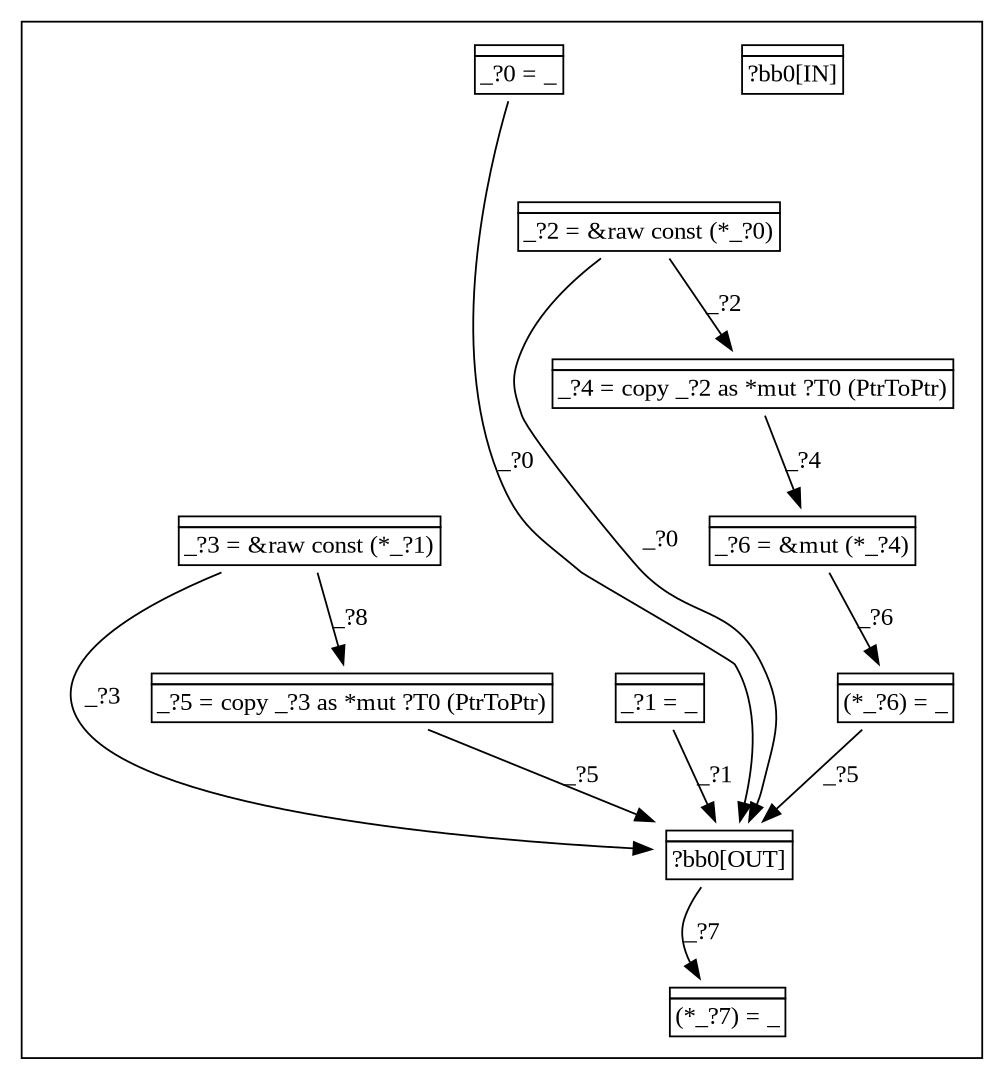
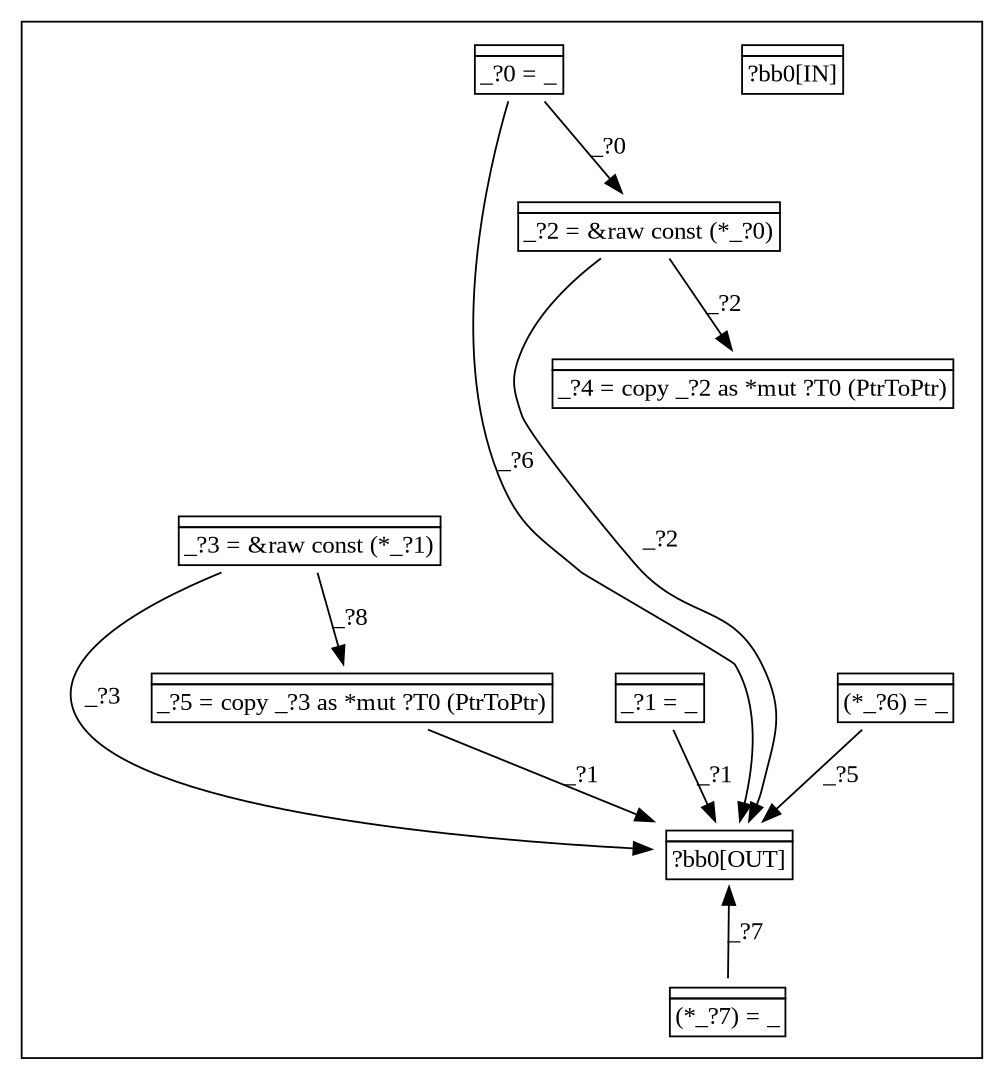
edge "_?0 = _" -> "_?2 = &raw const (*_?0)": added, label "_?0"
edge "_?0 = _" -> "?bb0[OUT]": label "_?0" -> "_?6"
edge "_?2 = &raw const (*_?0)" -> "?bb0[OUT]": label "_?0" -> "_?2"
node "_?6 = &mut (*_?4)": removed
edge "_?5 = copy _?3 as *mut ?T0 (PtrToPtr)" -> "?bb0[OUT]": label "_?5" -> "_?1"
edge "?bb0[OUT]" -> "(*_?7) = _": reversed
